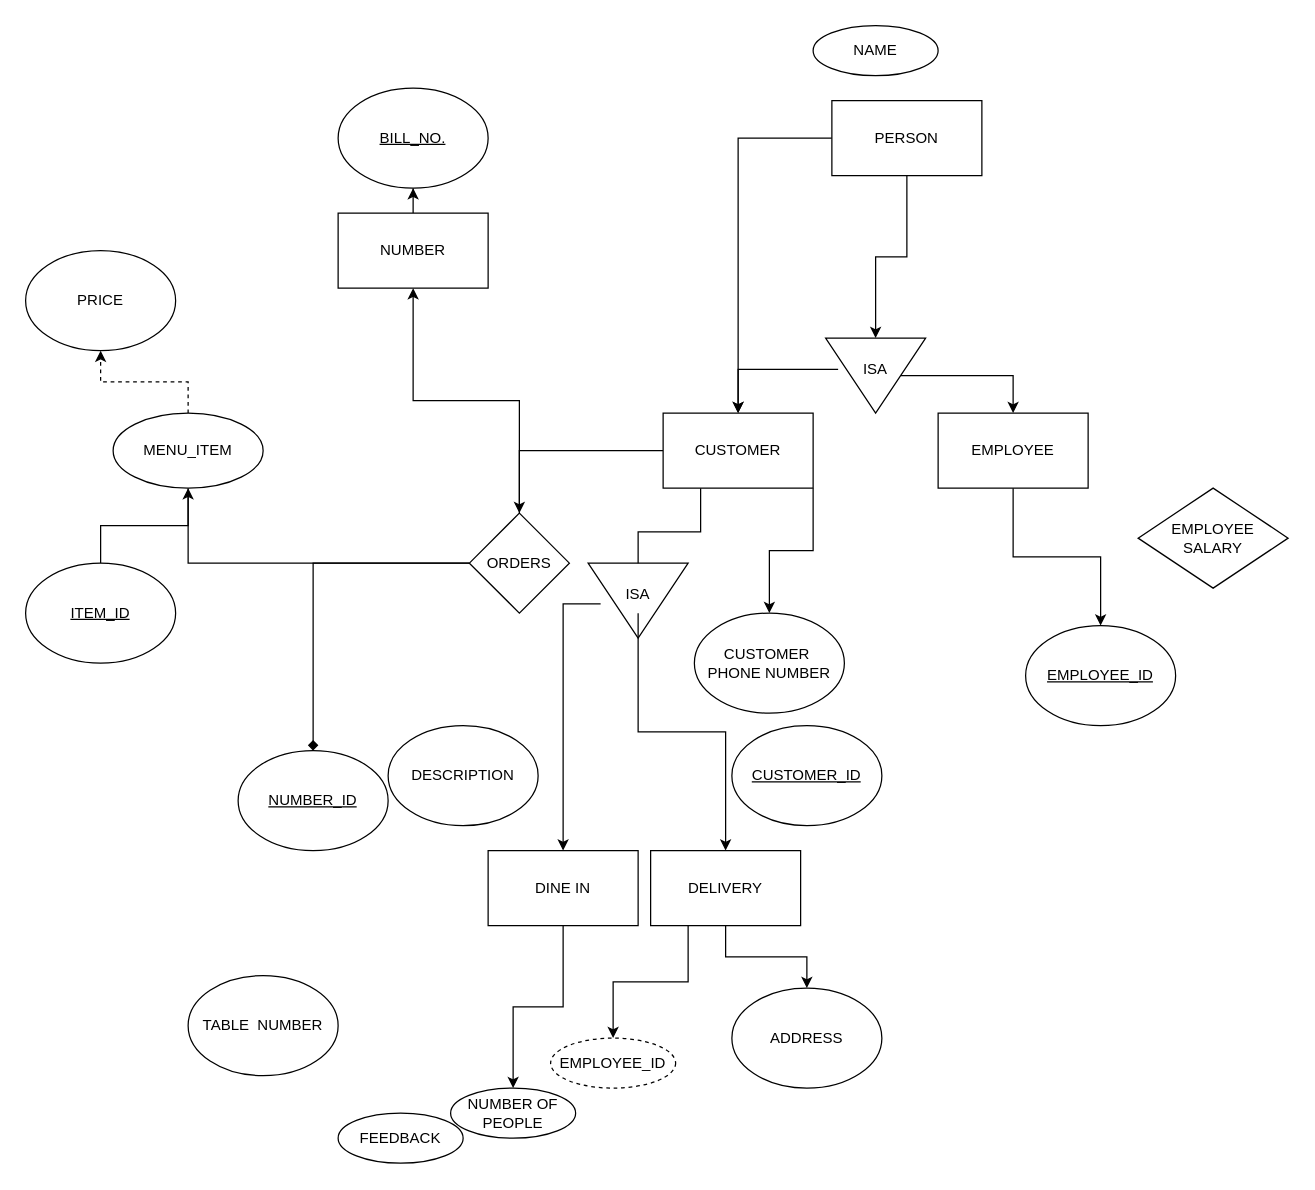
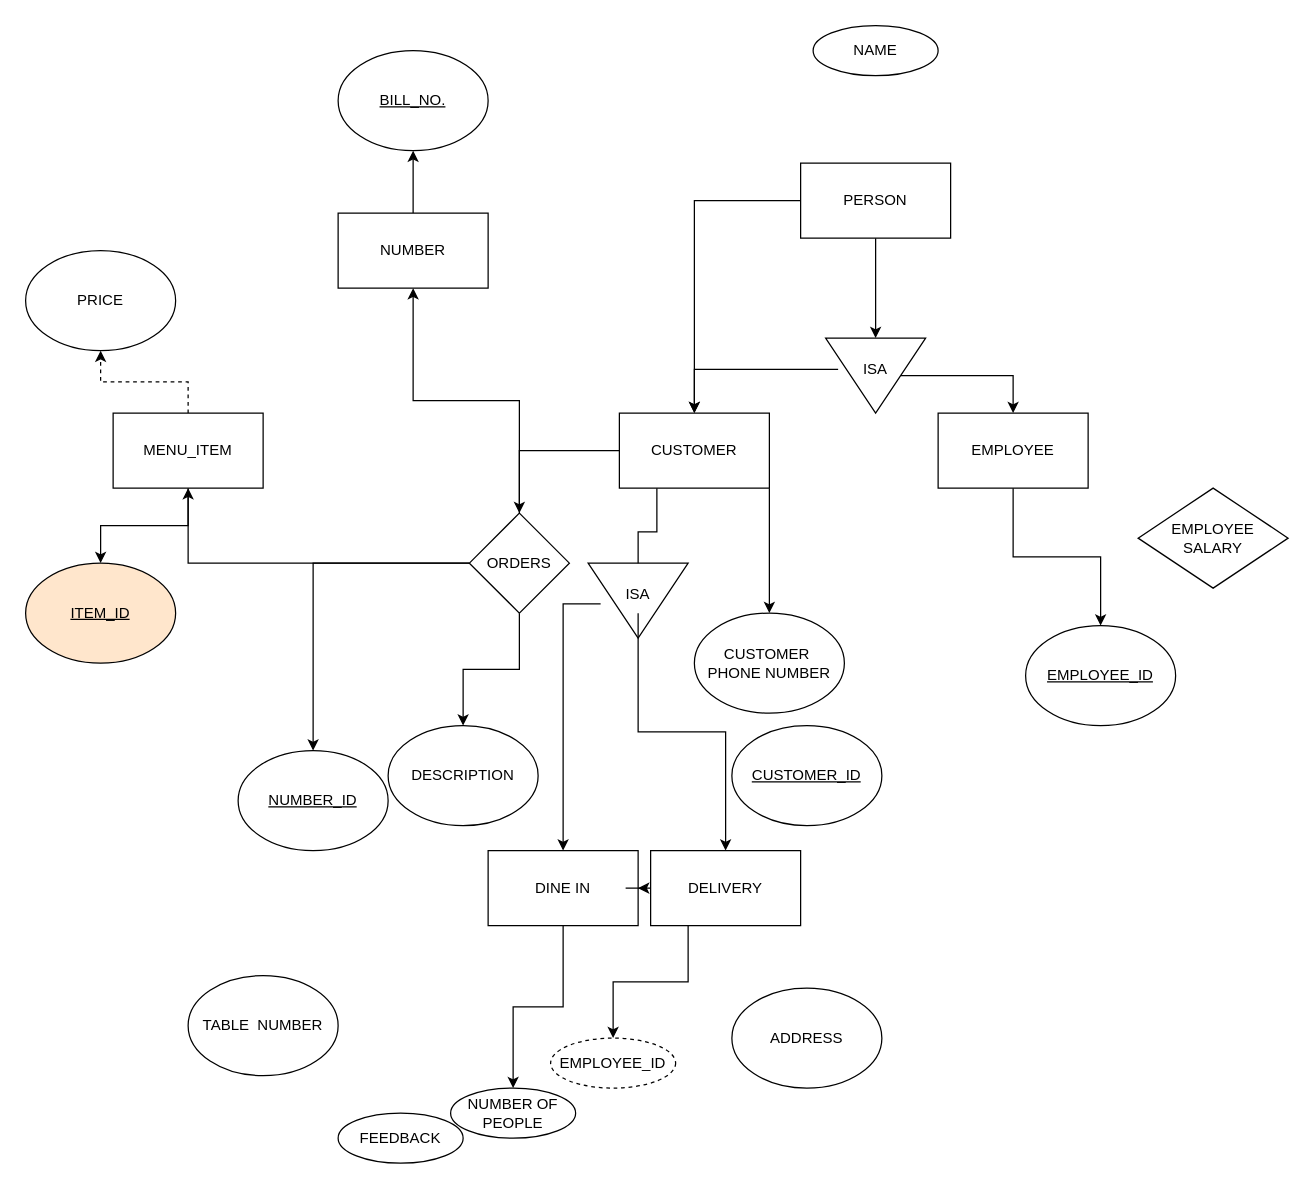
node "BILL_NO.": moved (413, 138) -> (413, 101)
node "PERSON": moved (907, 138) -> (876, 201)
node "MENU_ITEM": shape ellipse -> rectangle
node "CUSTOMER": moved (738, 451) -> (694, 451)
edge "MENU_ITEM" -- "ITEM_ID": arrowhead none -> classic
node "ITEM_ID": fillcolor #ffffff -> #ffe6cc
edge "ORDERS" -> "DESCRIPTION": added
edge "ORDERS" -> "NUMBER_ID": arrowhead diamond -> classic
edge "DELIVERY" -> "ADDRESS": now "DELIVERY" -> "DINE IN"
